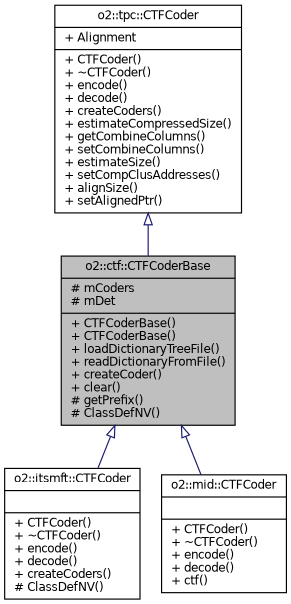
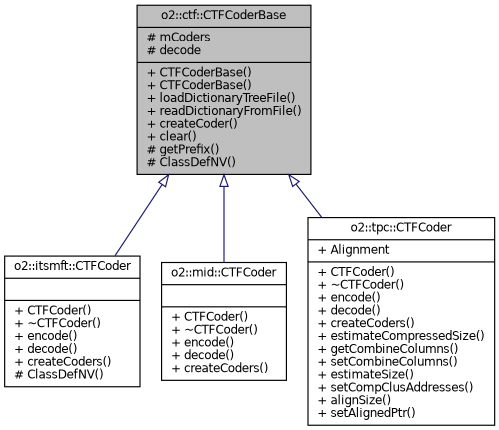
edge "o2::ctf::CTFCoderBase" -> "o2::tpc::CTFCoder": reversed
node "o2::ctf::CTFCoderBase": text "# mDet" -> "# decode"
node "o2::mid::CTFCoder": text "+ ctf()" -> "+ createCoders()"
